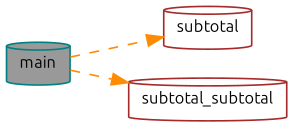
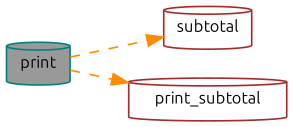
node "main": label "main" -> "print"
node "subtotal_subtotal": label "subtotal_subtotal" -> "print_subtotal"
